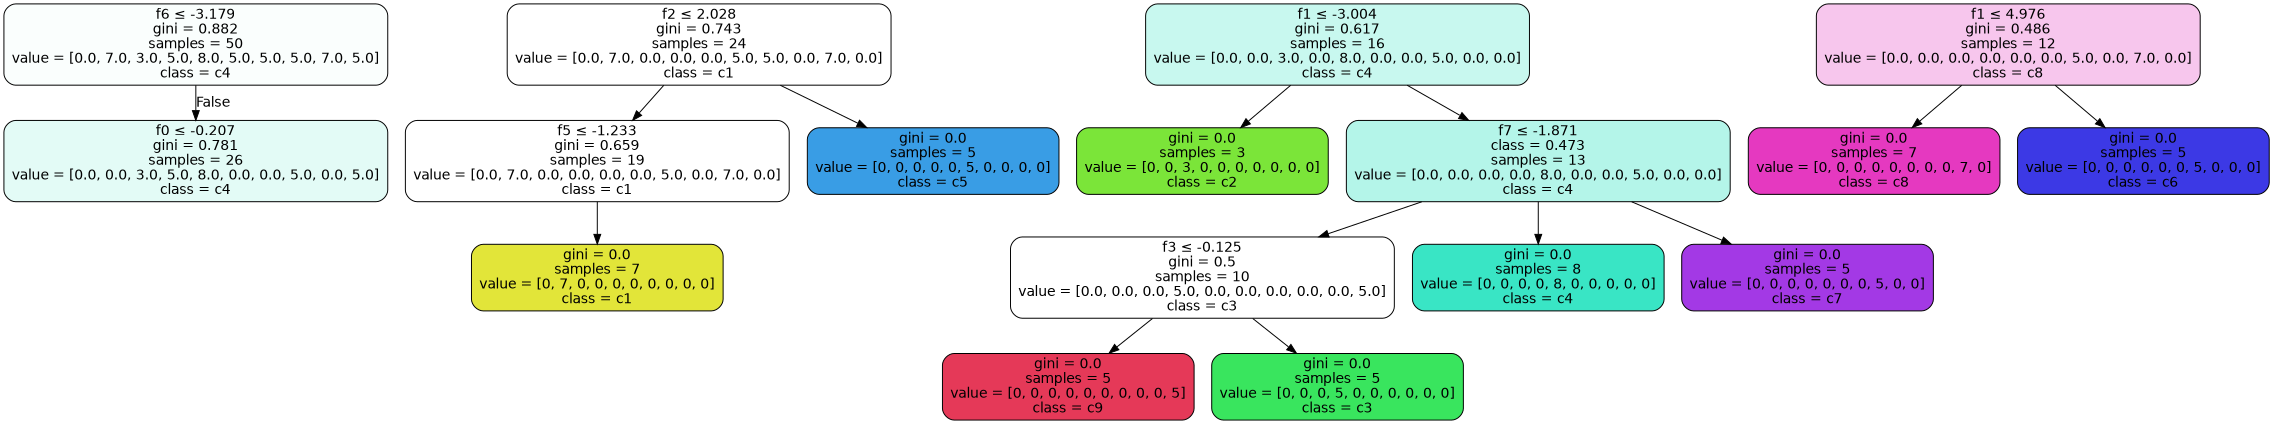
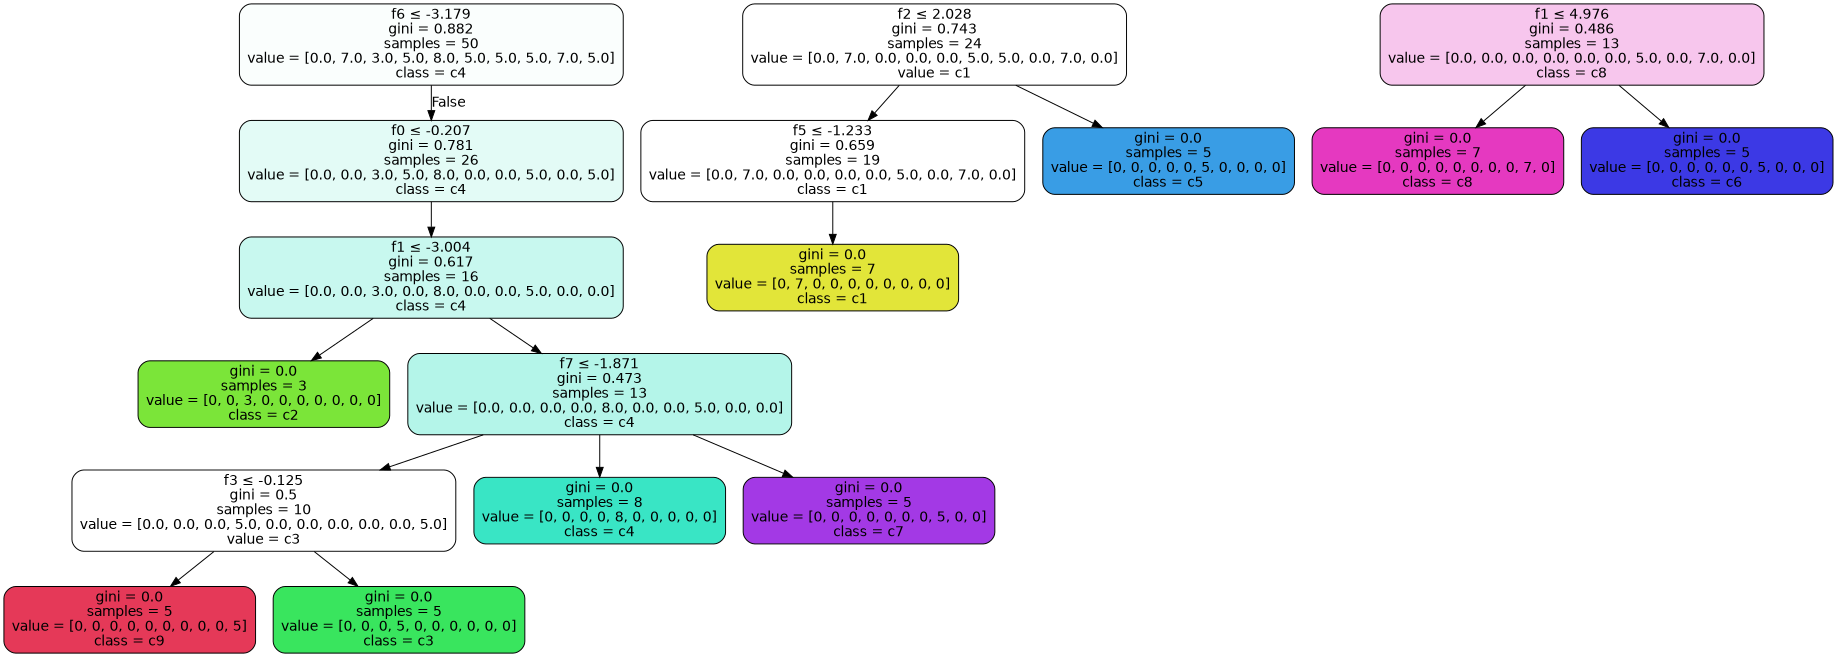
node "f1 ≤ 4.976": text "samples = 12" -> "samples = 13"
node "f2 ≤ 2.028": text "class = c1" -> "value = c1"
node "f7 ≤ -1.871": text "class = 0.473" -> "gini = 0.473"
edge "f0 ≤ -0.207" -> "f1 ≤ -3.004": added
node "f3 ≤ -0.125": text "class = c3" -> "value = c3"
